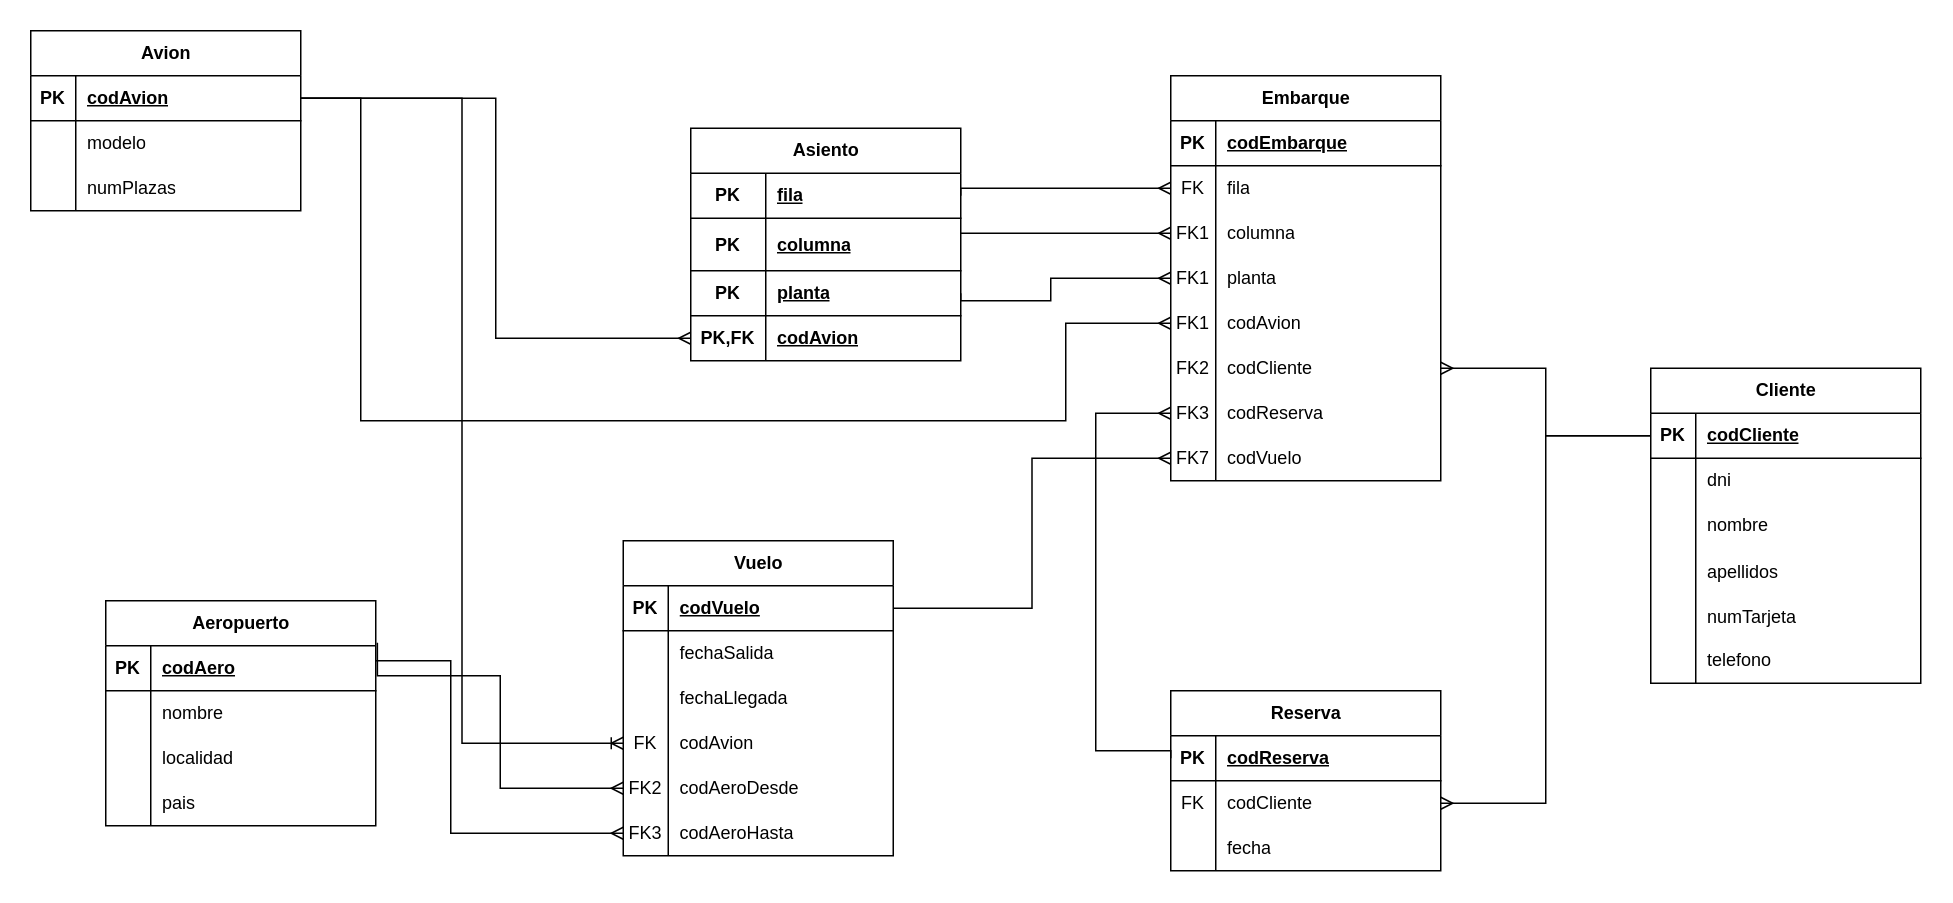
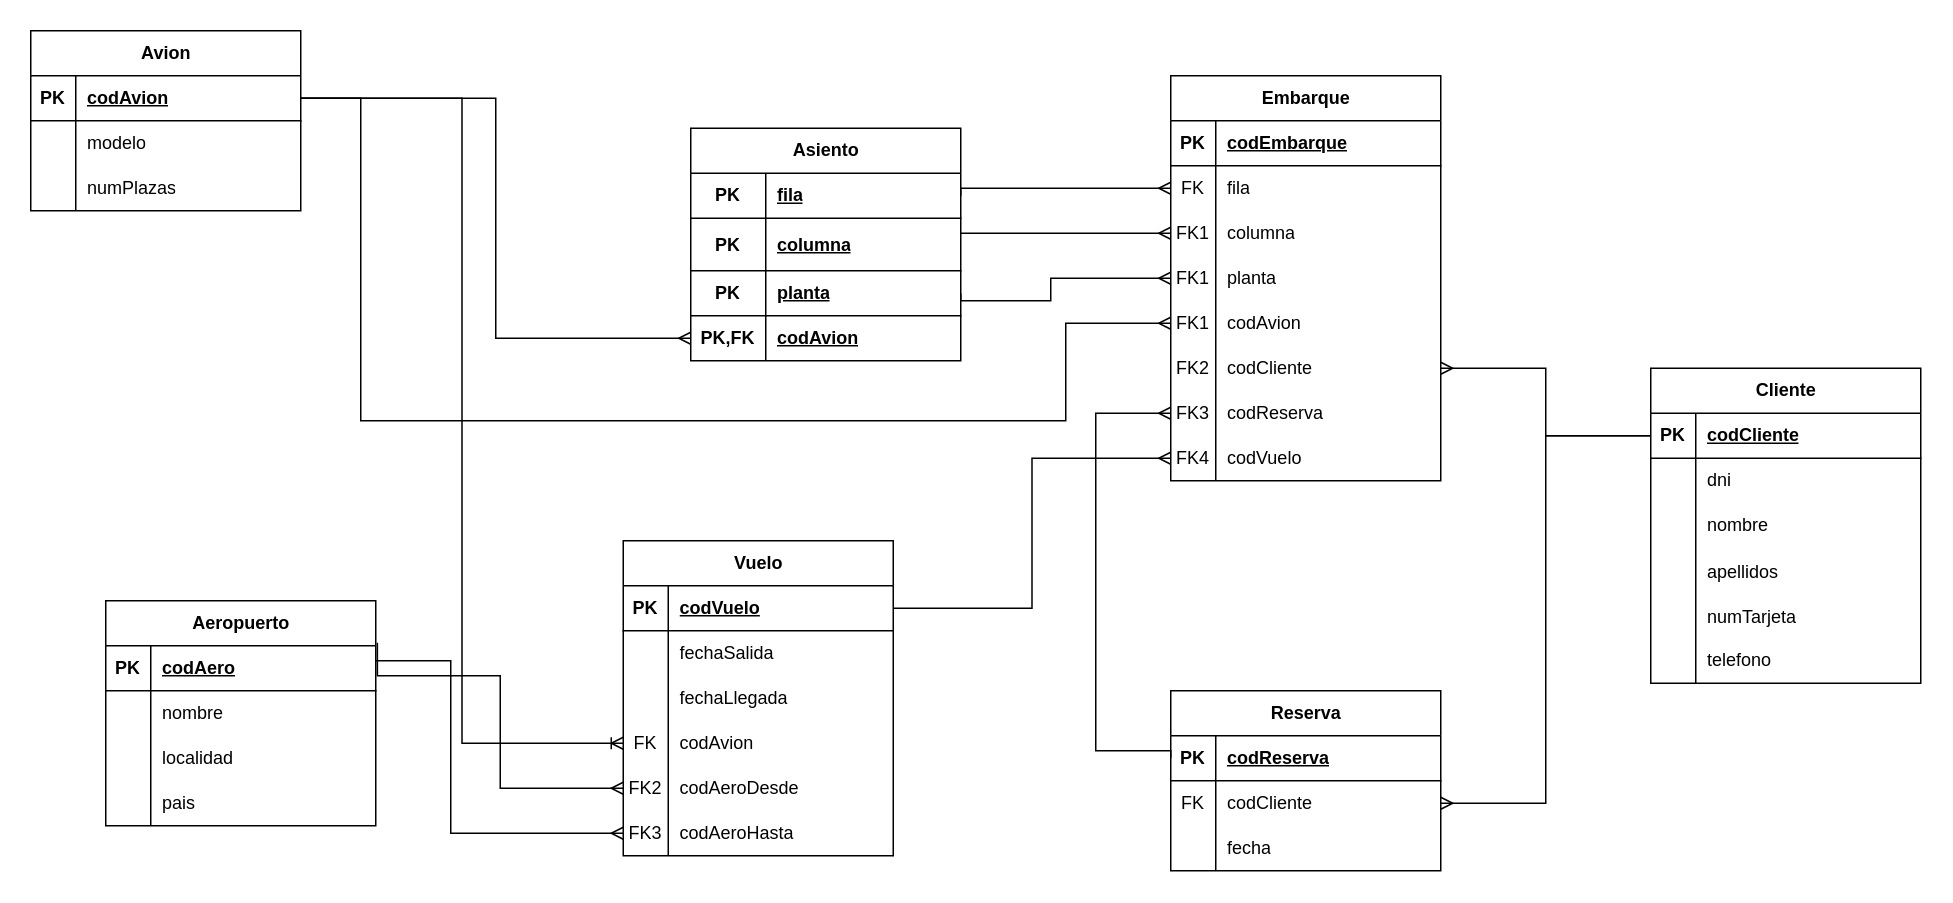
node "FK7": label "FK7" -> "FK4"
